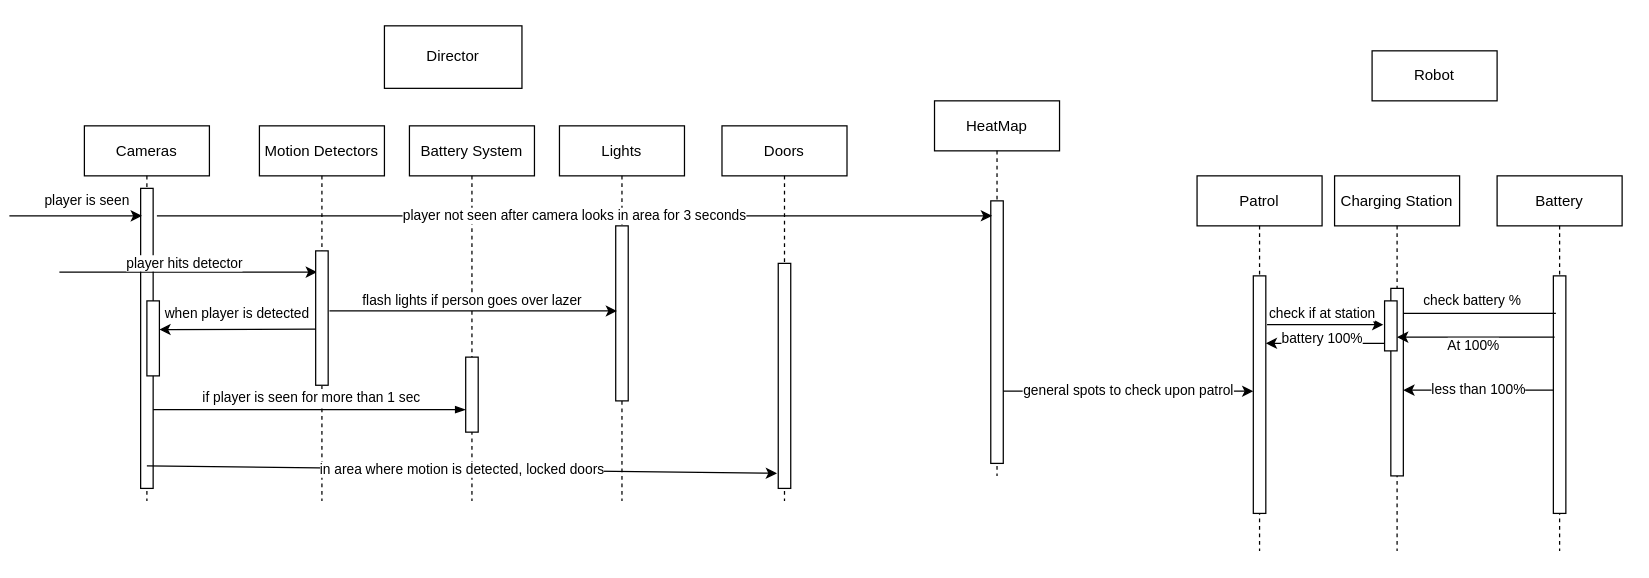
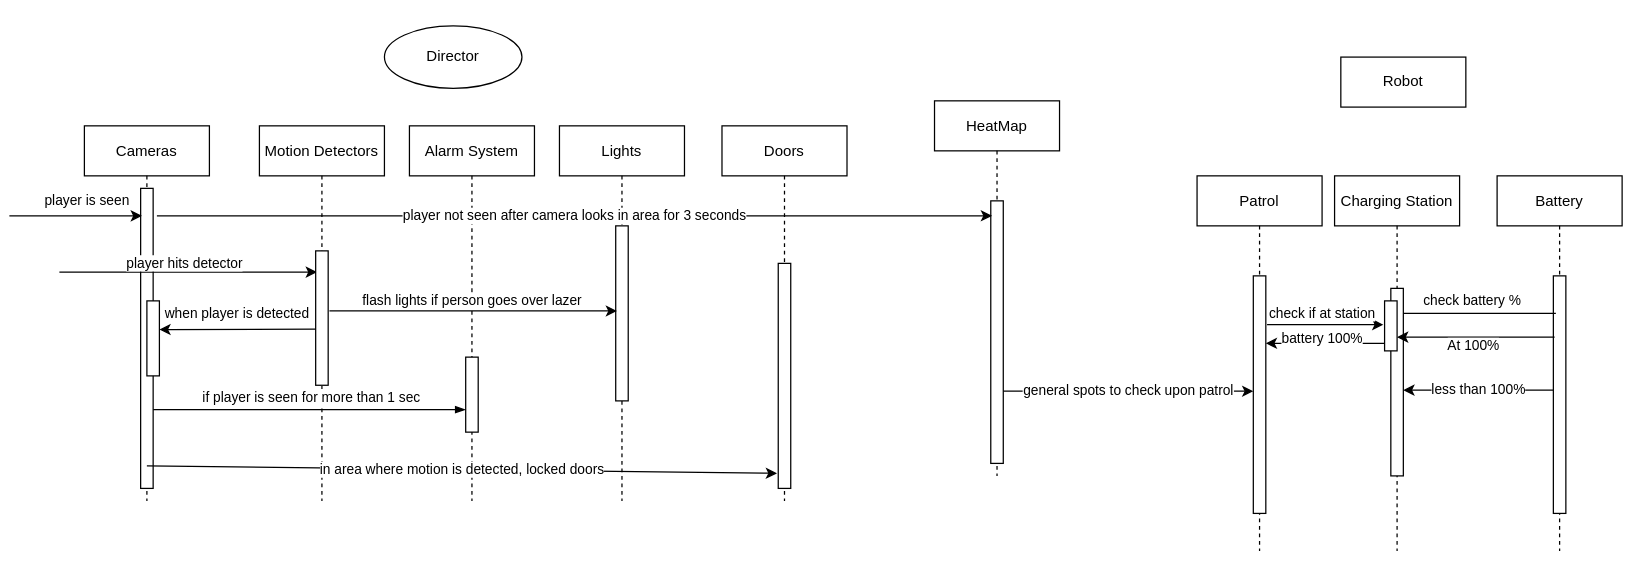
node "Director": shape rectangle -> ellipse
node "Robot": moved (1434, 76) -> (1403, 82)
node "Battery System": label "Battery System" -> "Alarm System"
